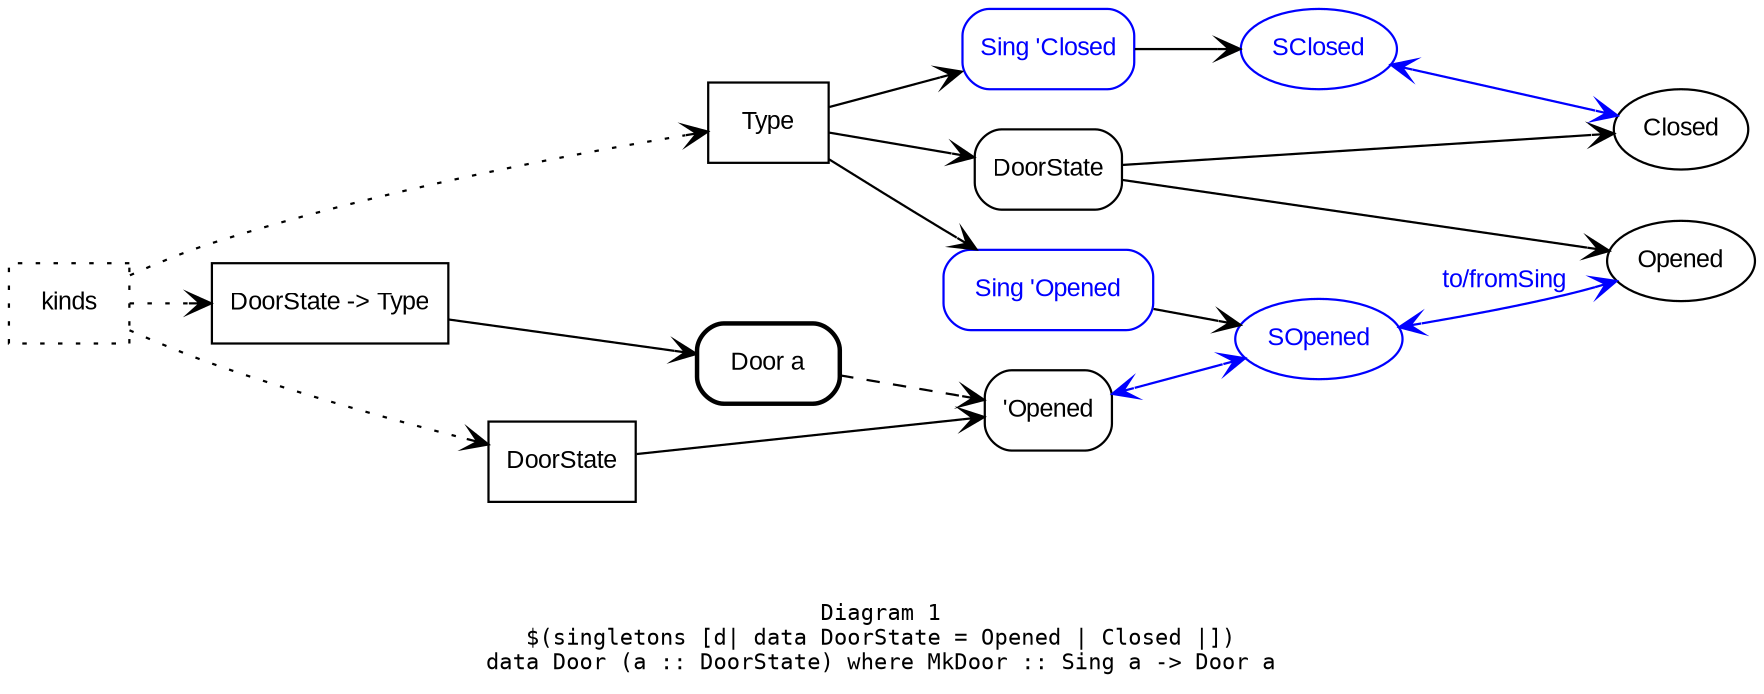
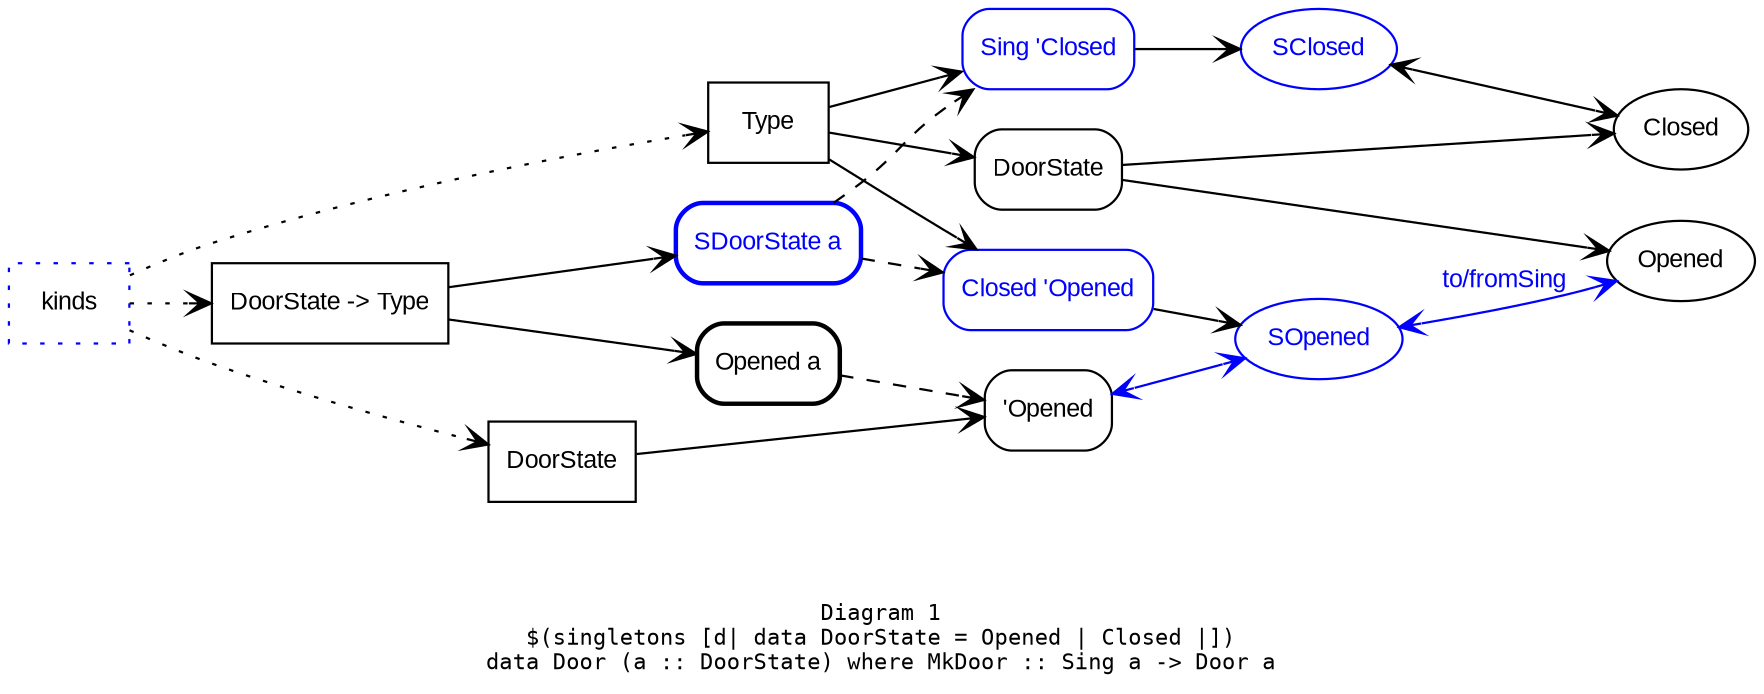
edge "SClosed" -- "Closed": color blue -> black
node "SDoorState a": added
node "Sing 'Opened": label "Sing 'Opened" -> "Closed 'Opened"
node "kinds": color black -> blue
node "Door a": label "Door a" -> "Opened a"
